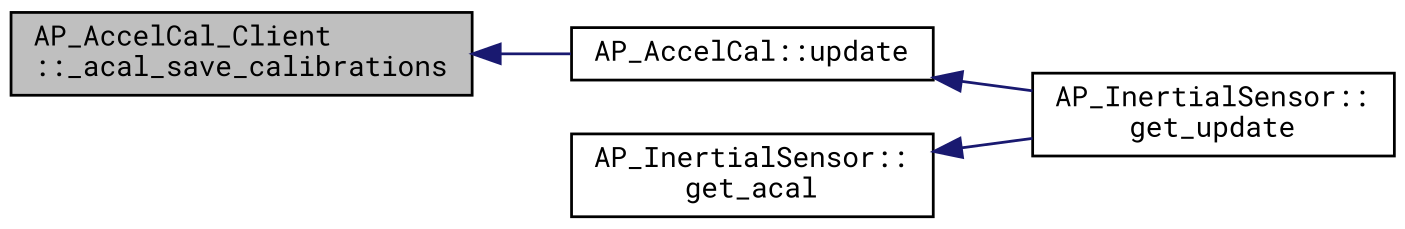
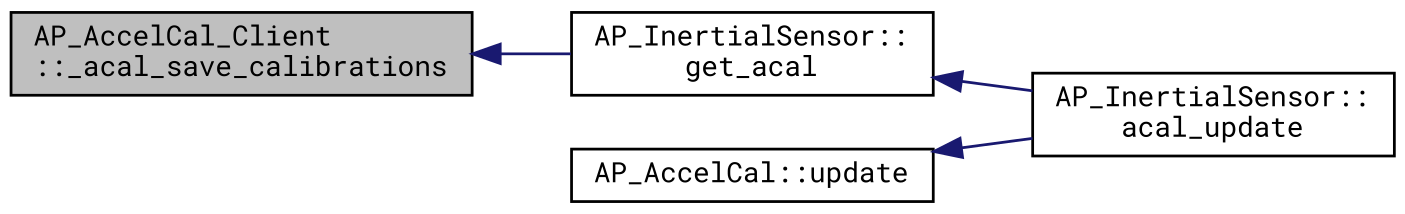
edge "AP_AccelCal::update" -> "AP_AccelCal_Client ::_acal_save_calibrations": now "AP_InertialSensor:: get_acal" -> "AP_AccelCal_Client ::_acal_save_calibrations"
node "AP_InertialSensor:: get_update": label "AP_InertialSensor:: get_update" -> "AP_InertialSensor:: acal_update"
